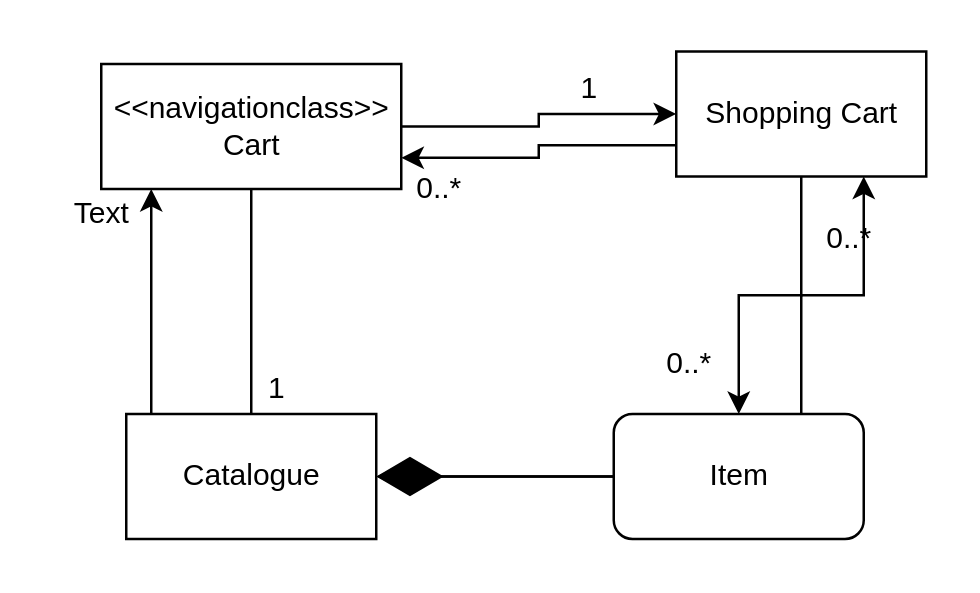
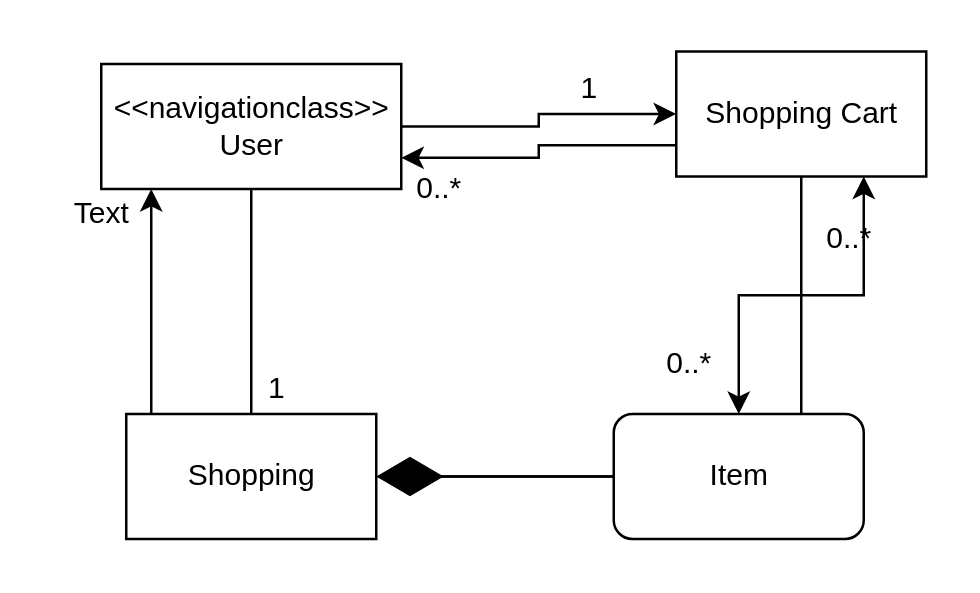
node "<<navigationclass>> Cart": label "<<navigationclass>> Cart" -> "<<navigationclass>> User"
node "Catalogue": label "Catalogue" -> "Shopping"
